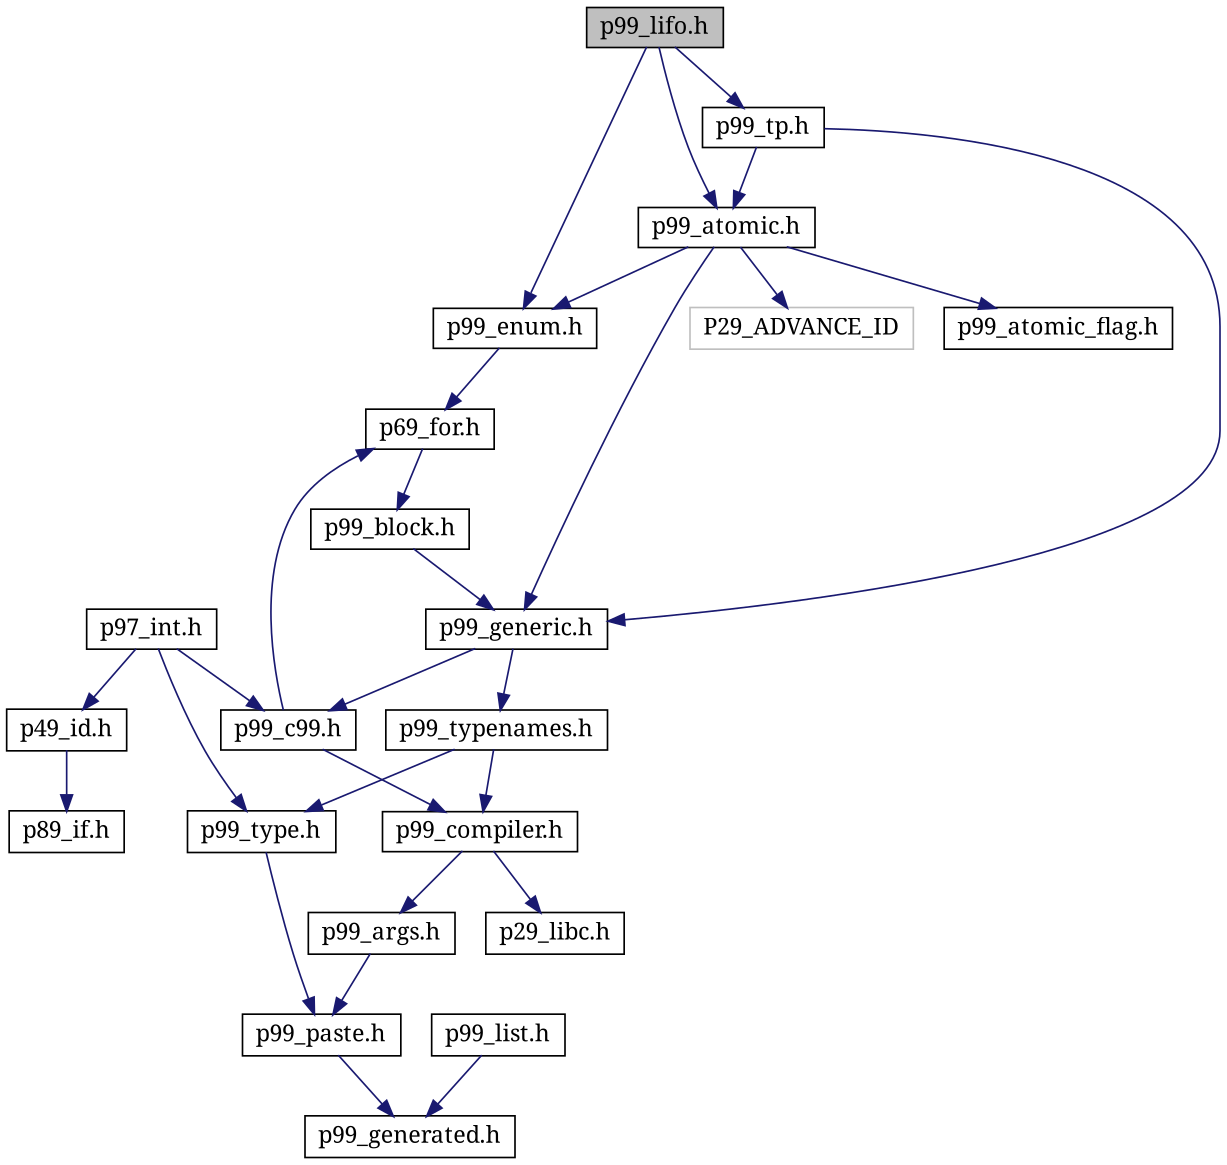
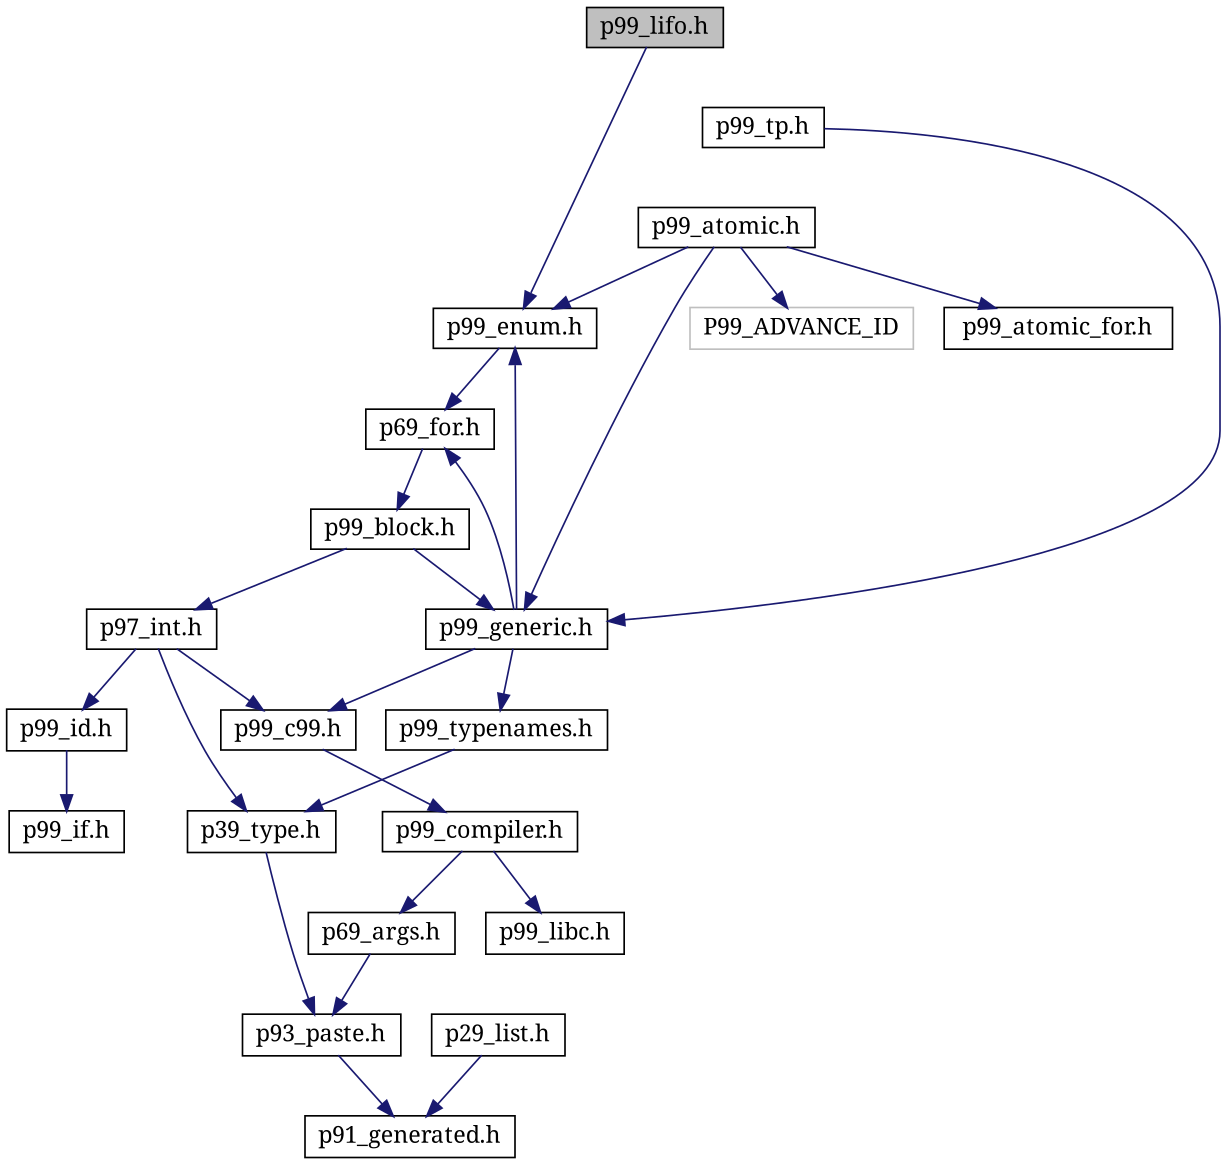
edge "p99_lifo.h" -> "p99_tp.h": removed
edge "p99_lifo.h" -> "p99_atomic.h": removed
edge "p99_tp.h" -> "p99_atomic.h": removed
node "P29_ADVANCE_ID": label "P29_ADVANCE_ID" -> "P99_ADVANCE_ID"
node "p99_atomic_flag.h": label "p99_atomic_flag.h" -> "p99_atomic_for.h"
edge "p99_generic.h" -> "p99_enum.h": added
edge "p99_c99.h" -> "p69_for.h": now "p99_generic.h" -> "p69_for.h"
edge "p99_block.h" -> "p97_int.h": added
node "p49_id.h": label "p49_id.h" -> "p99_id.h"
edge "p99_typenames.h" -> "p99_compiler.h": removed
node "p89_if.h": label "p89_if.h" -> "p99_if.h"
node "p99_type.h": label "p99_type.h" -> "p39_type.h"
node "p99_args.h": label "p99_args.h" -> "p69_args.h"
node "p29_libc.h": label "p29_libc.h" -> "p99_libc.h"
node "p99_paste.h": label "p99_paste.h" -> "p93_paste.h"
node "p99_list.h": label "p99_list.h" -> "p29_list.h"
node "p99_generated.h": label "p99_generated.h" -> "p91_generated.h"
